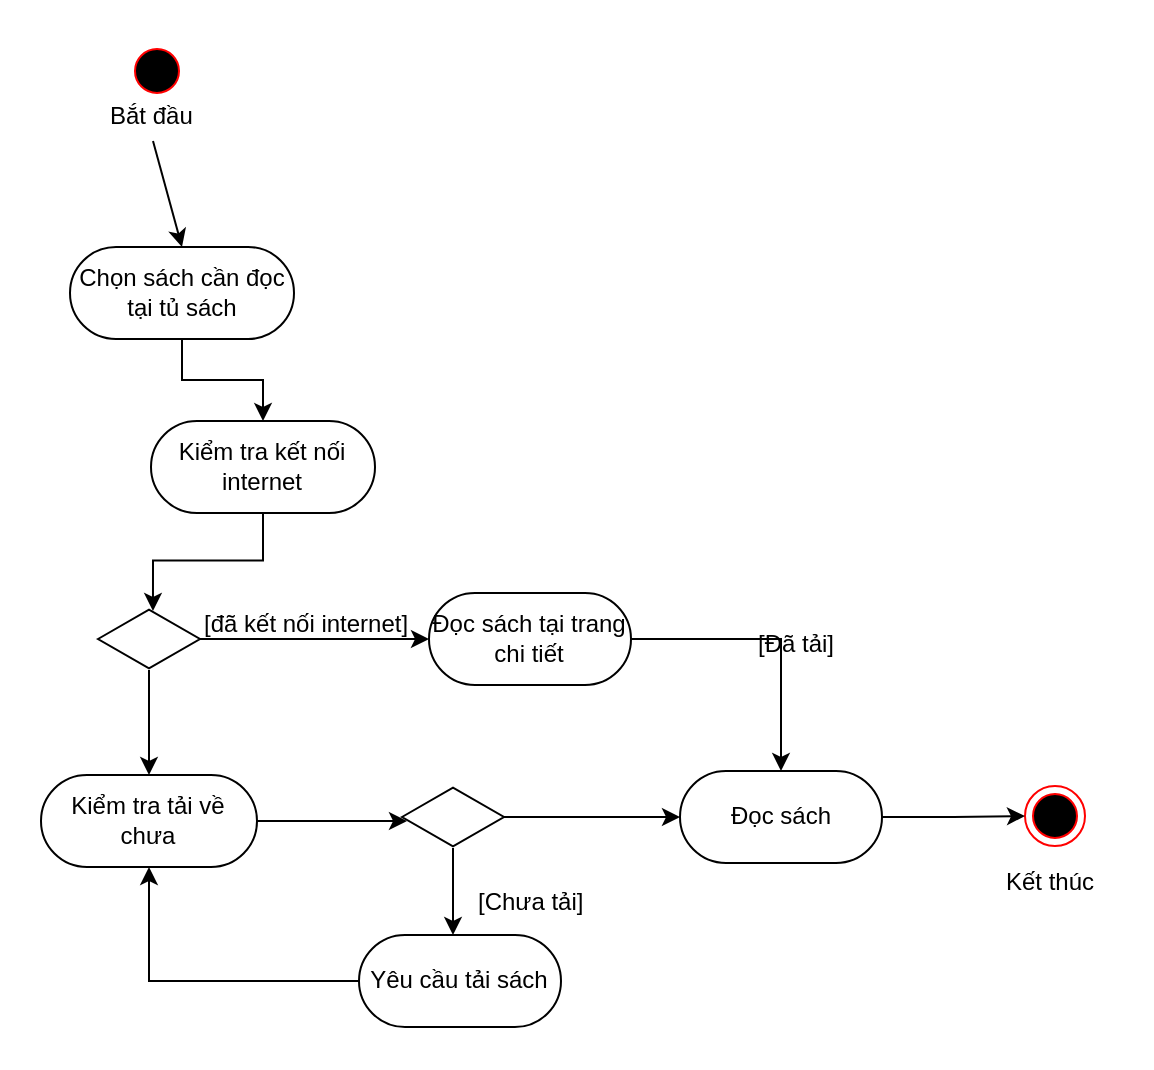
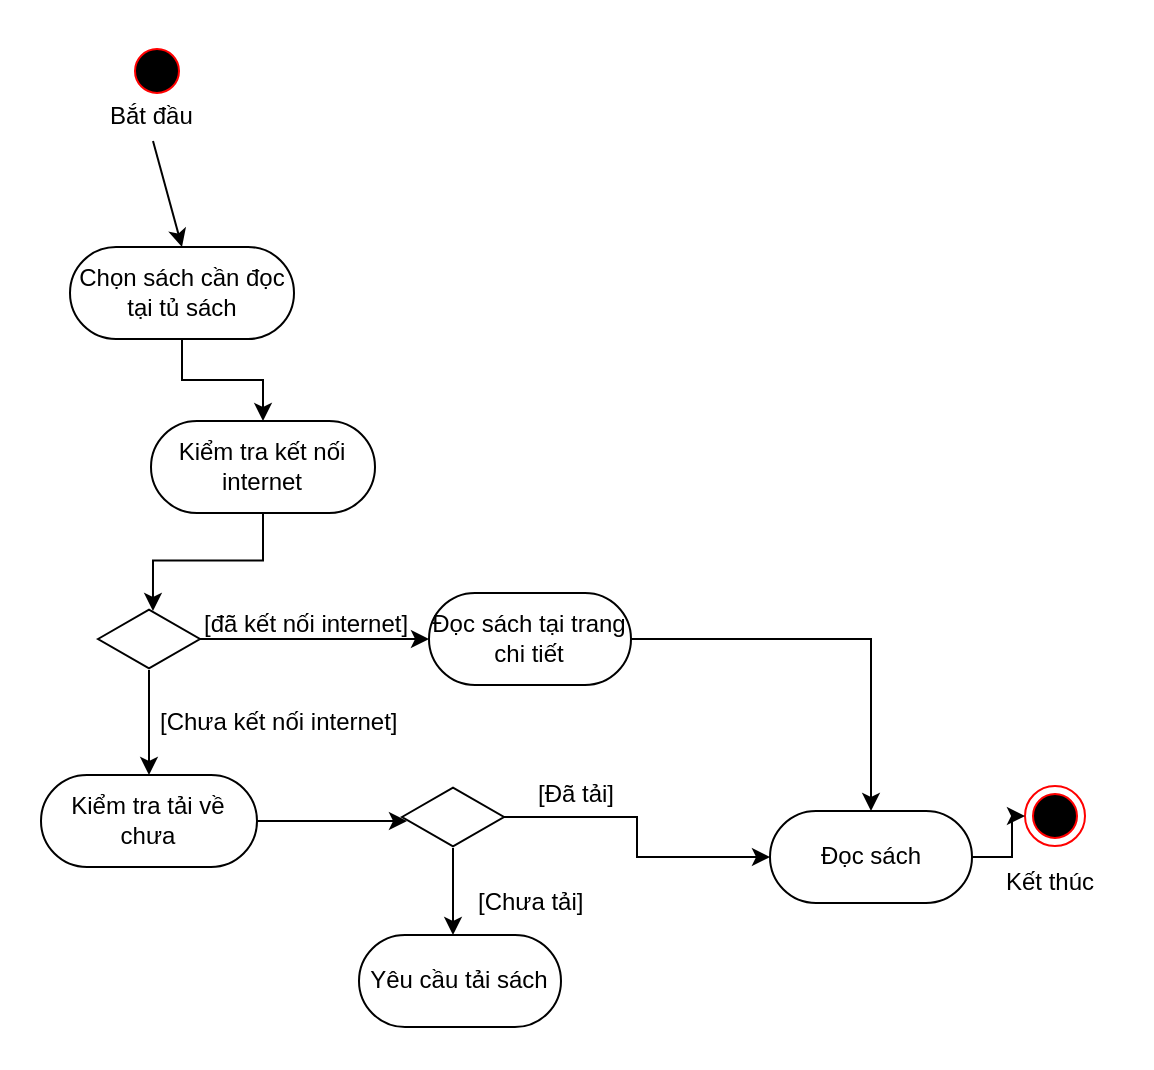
node "[Đã tải]": moved (803, 639) -> (583, 789)
node "[Chưa kết nối internet]": added
node "Đọc sách": moved (781, 817) -> (871, 857)
edge "Yêu cầu tải sách" -> "Kiểm tra tải về chưa": removed
